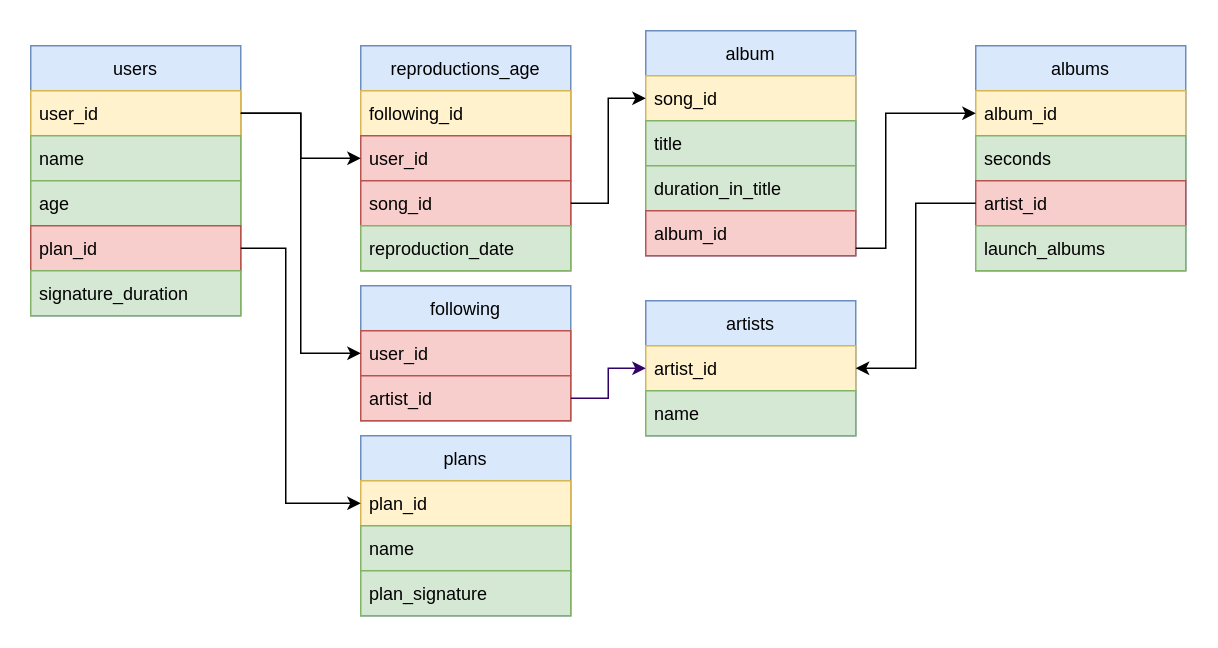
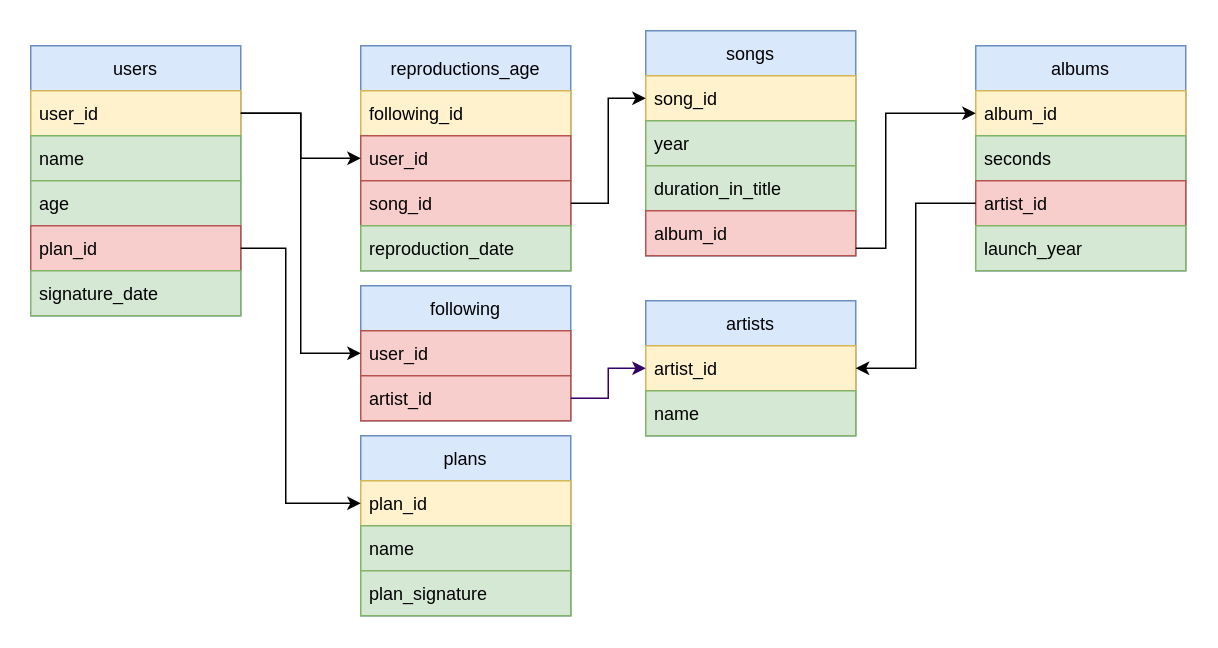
node "album": label "album" -> "songs"
node "title": label "title" -> "year"
node "launch_albums": label "launch_albums" -> "launch_year"
node "signature_duration": label "signature_duration" -> "signature_date"
